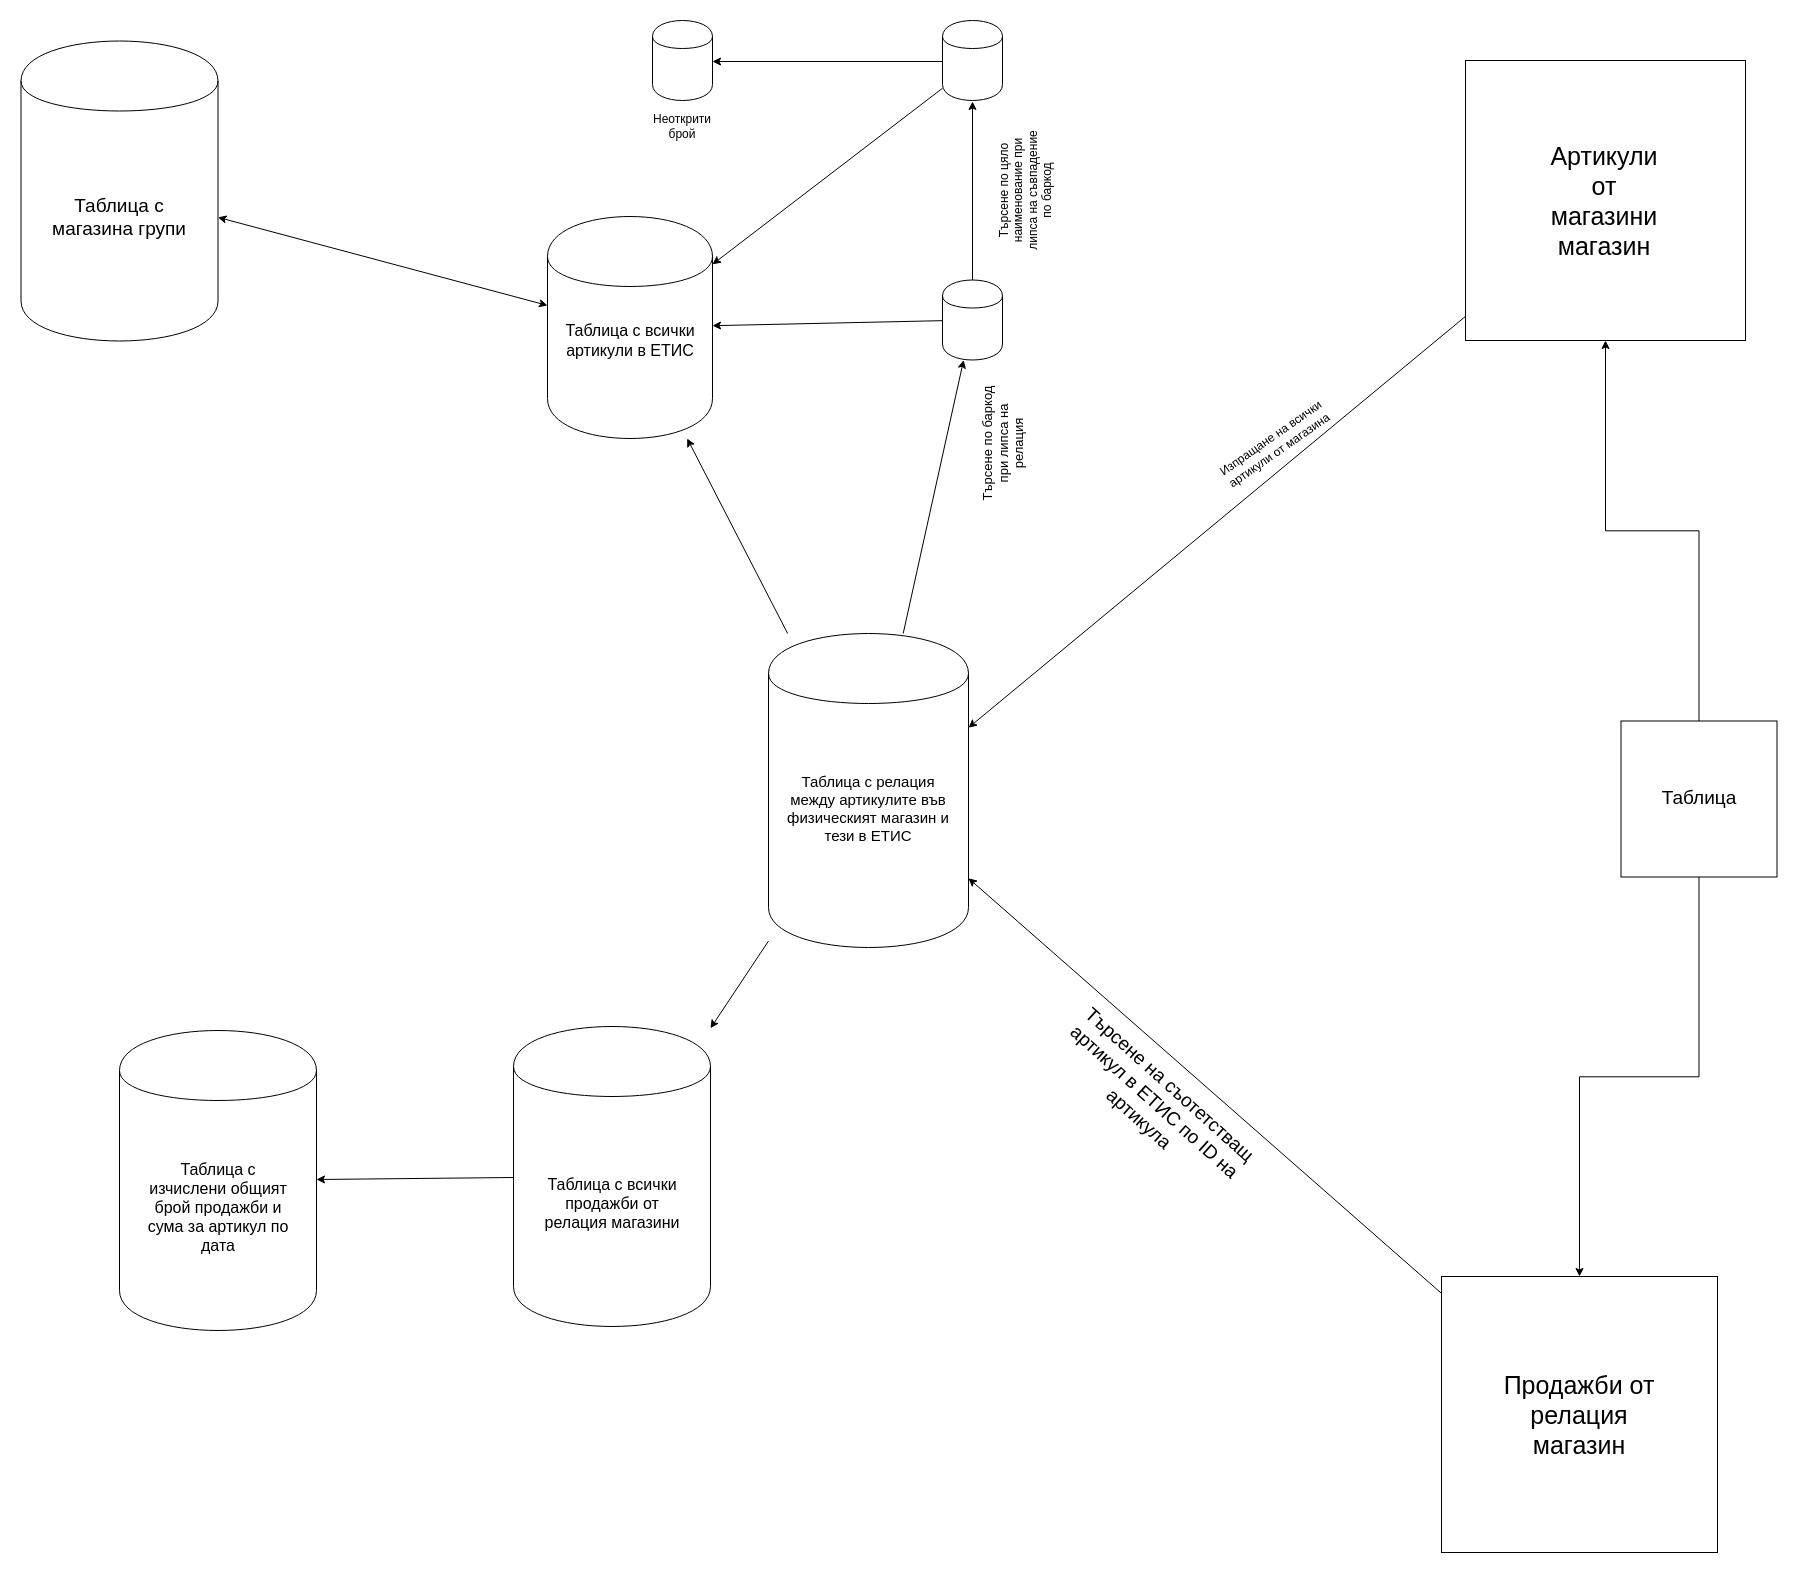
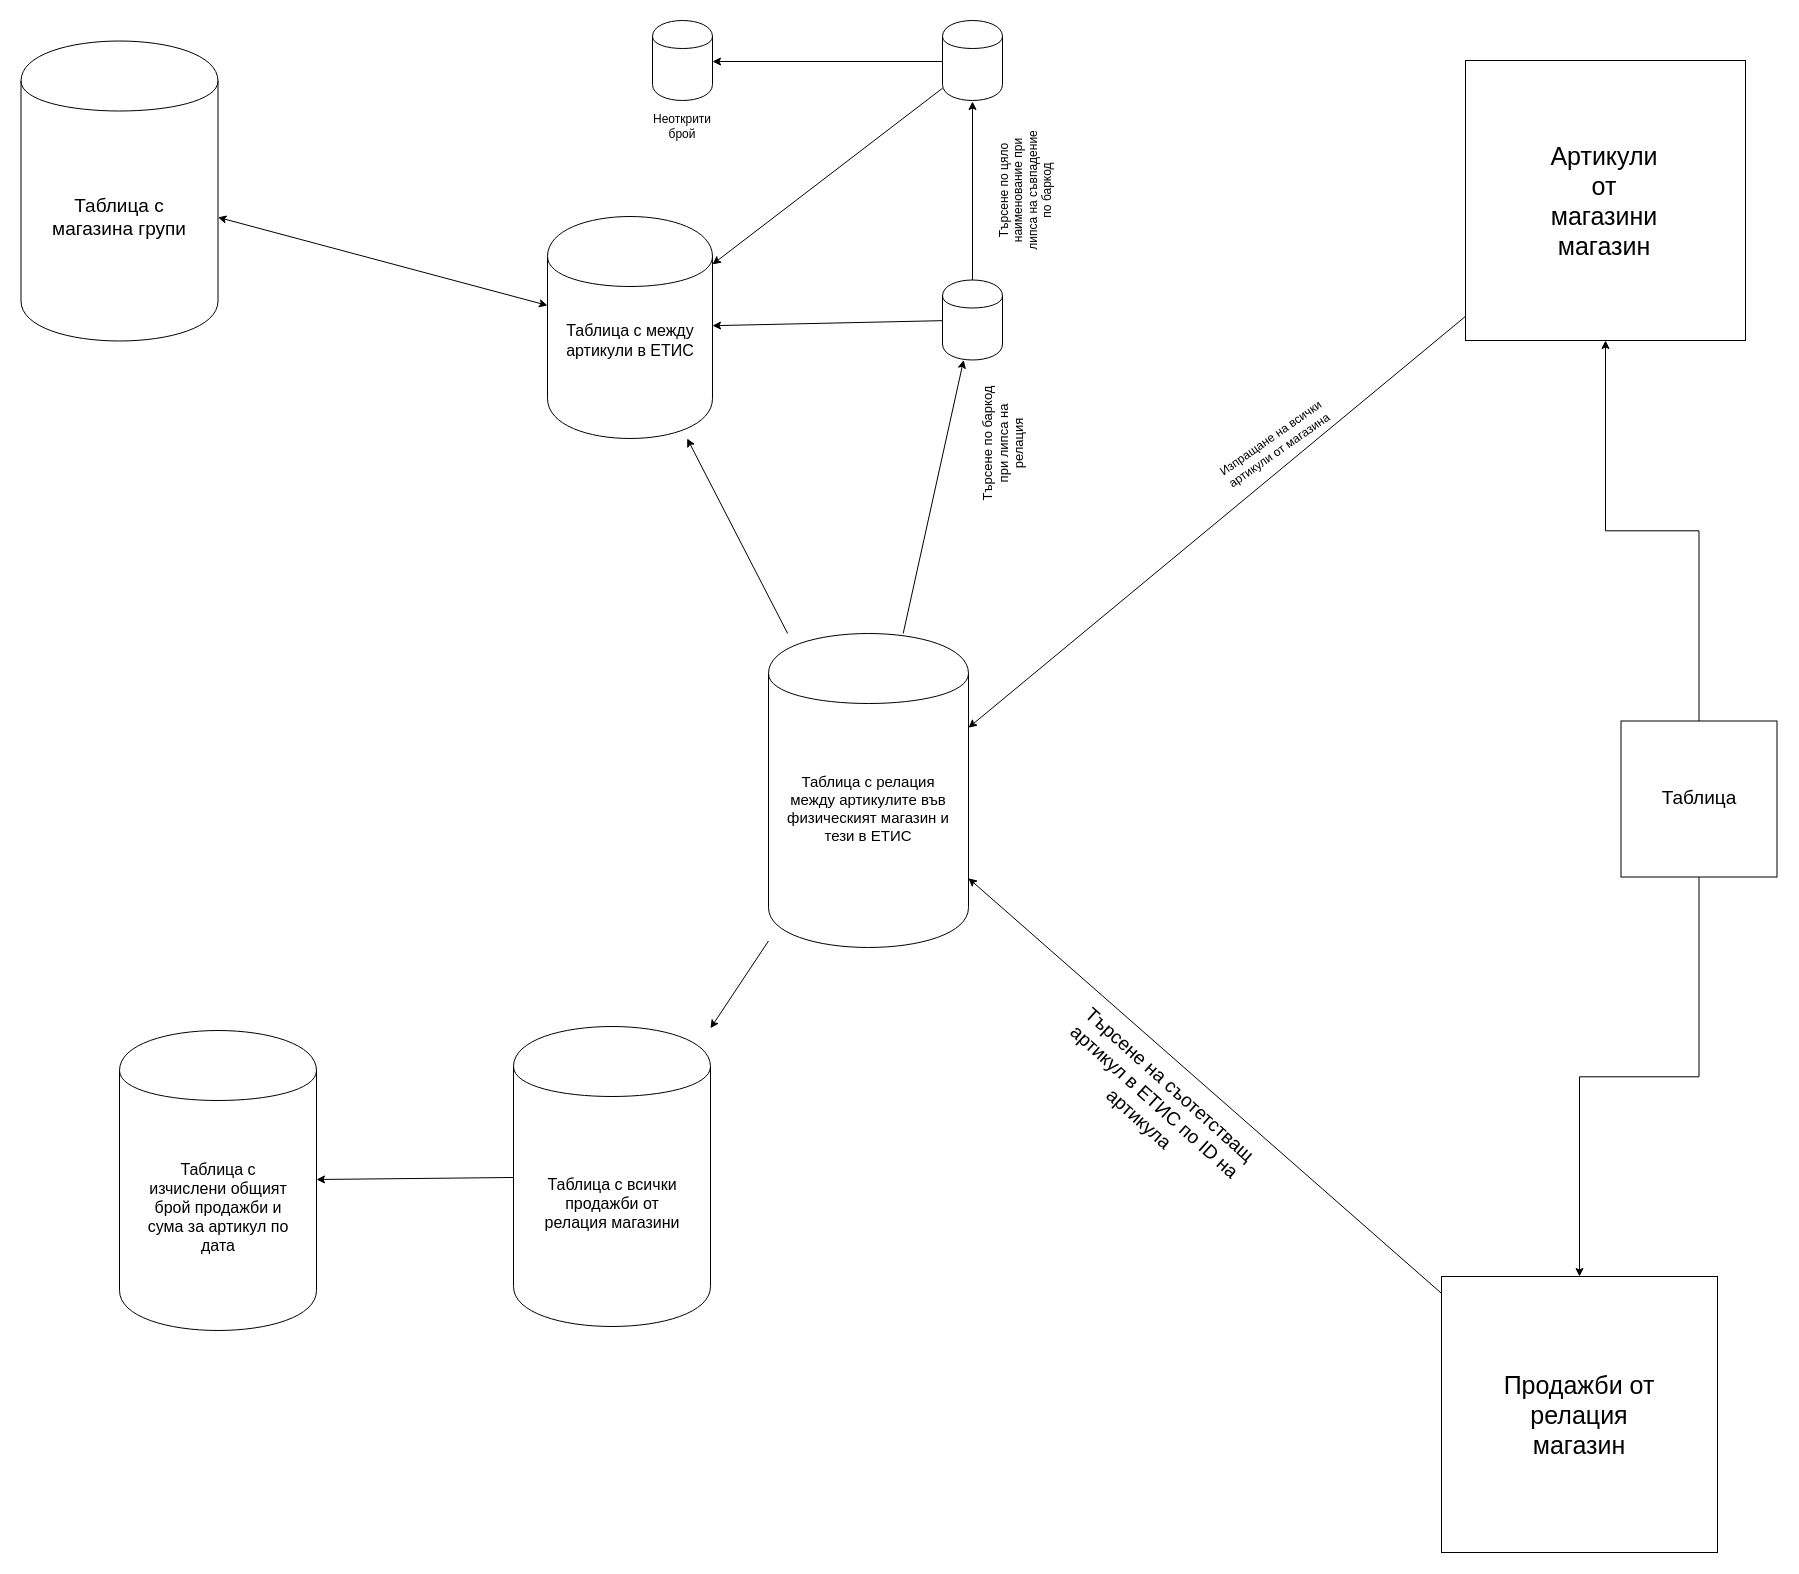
node "Таблица с всички артикули в ЕТИС": label "Таблица с всички артикули в ЕТИС" -> "Таблица с между артикули в ЕТИС"
